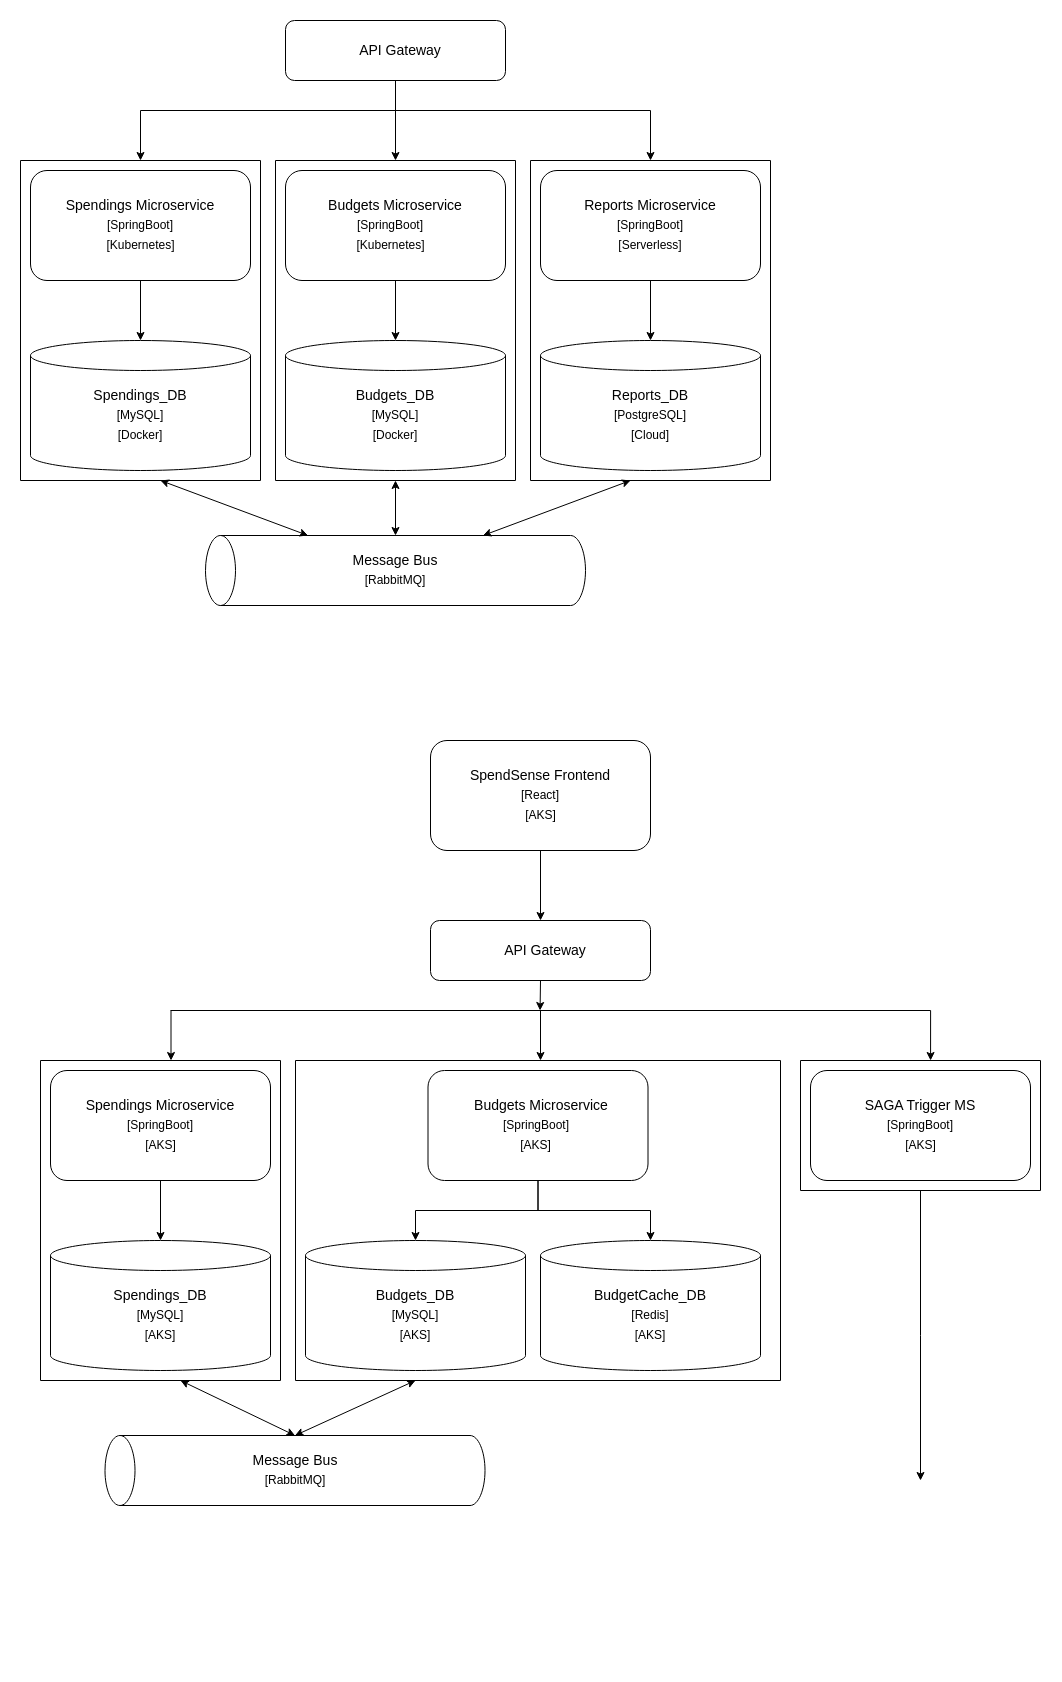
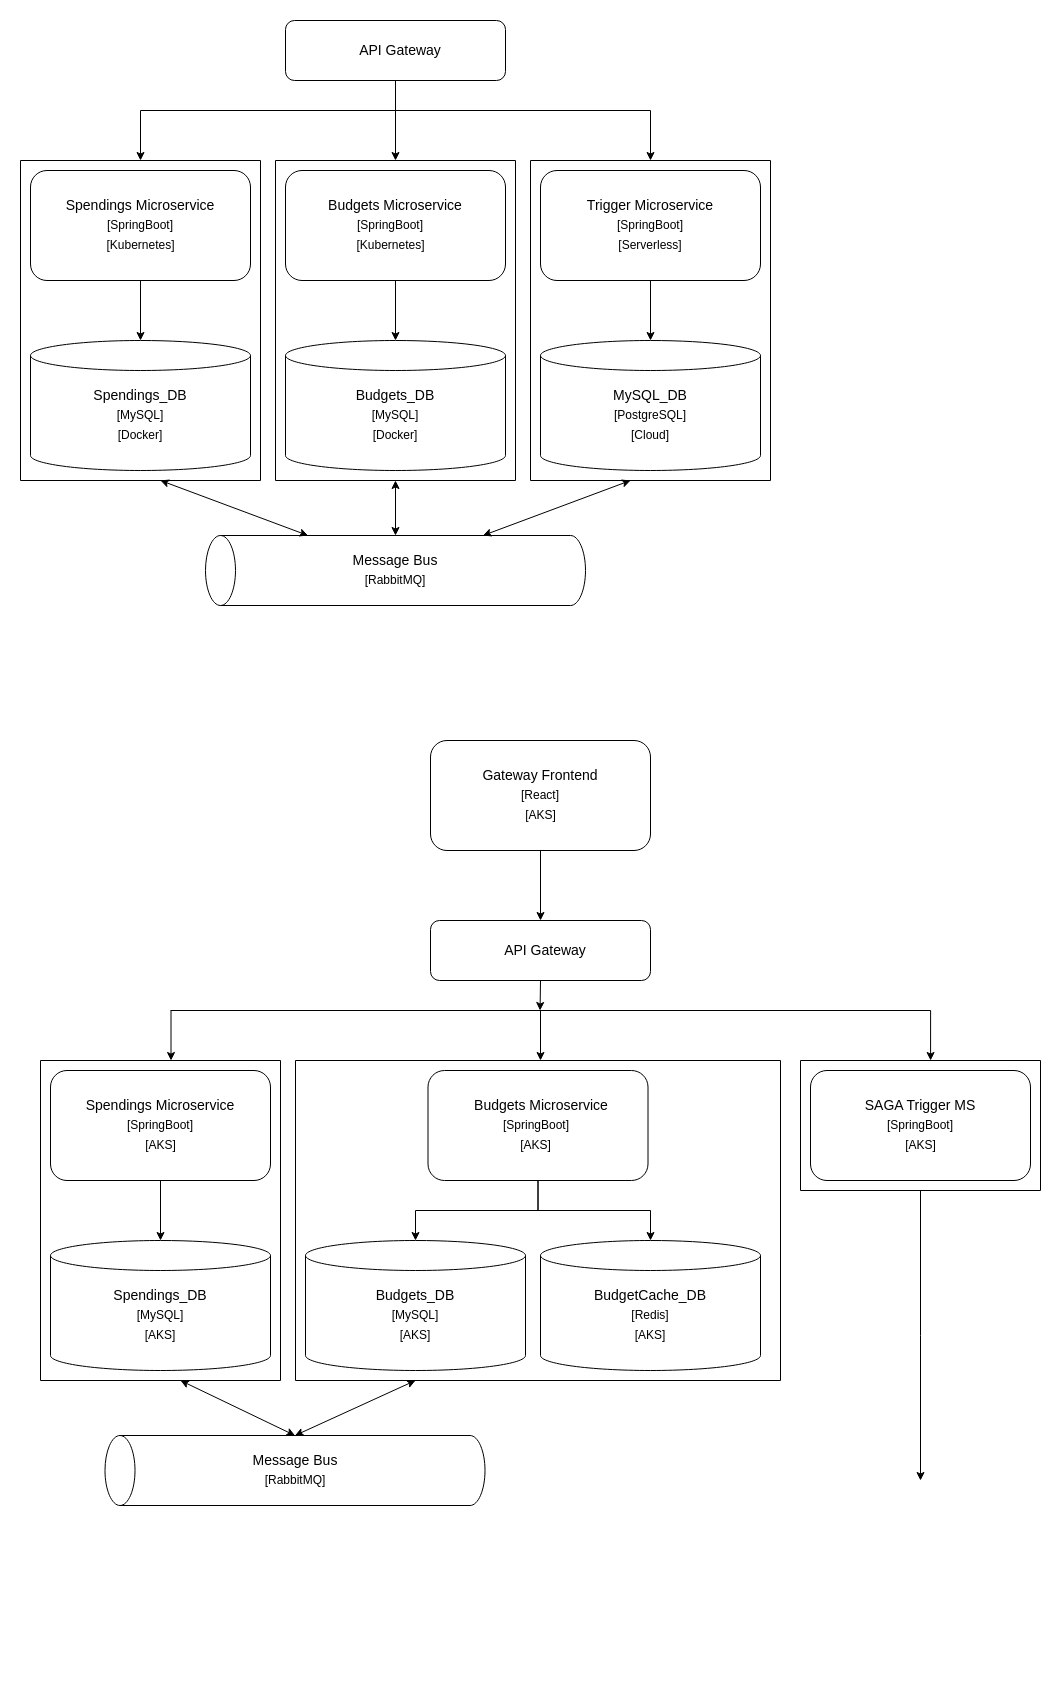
node "Reports Microservice": label "Reports Microservice" -> "Trigger Microservice"
node "Reports_DB": label "Reports_DB" -> "MySQL_DB"
node "SpendSense Frontend": label "SpendSense Frontend" -> "Gateway Frontend"
